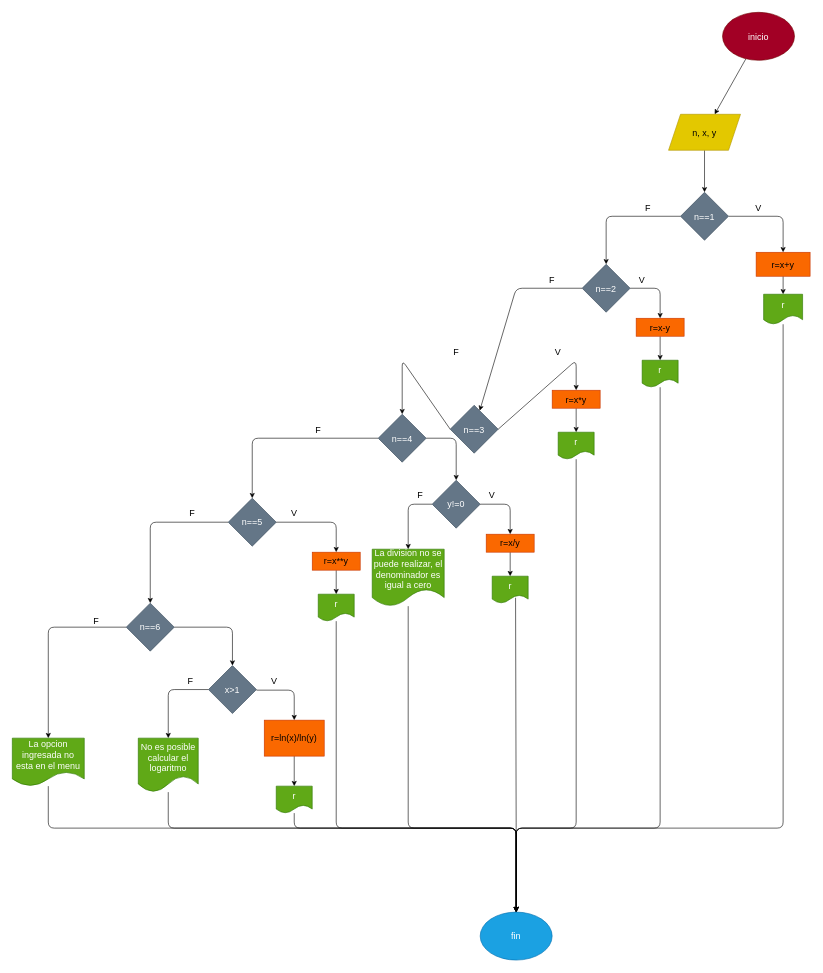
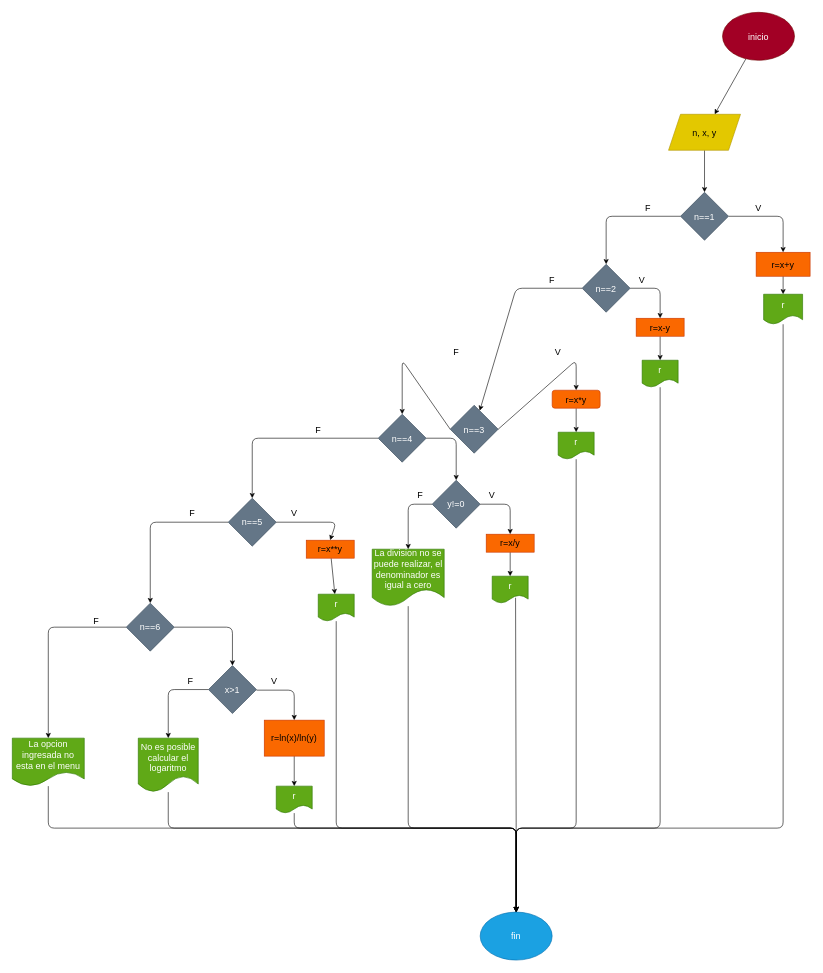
node "r=x*y": shape rectangle -> rounded rectangle
node "r=x**y": moved (336, 561) -> (330, 549)
